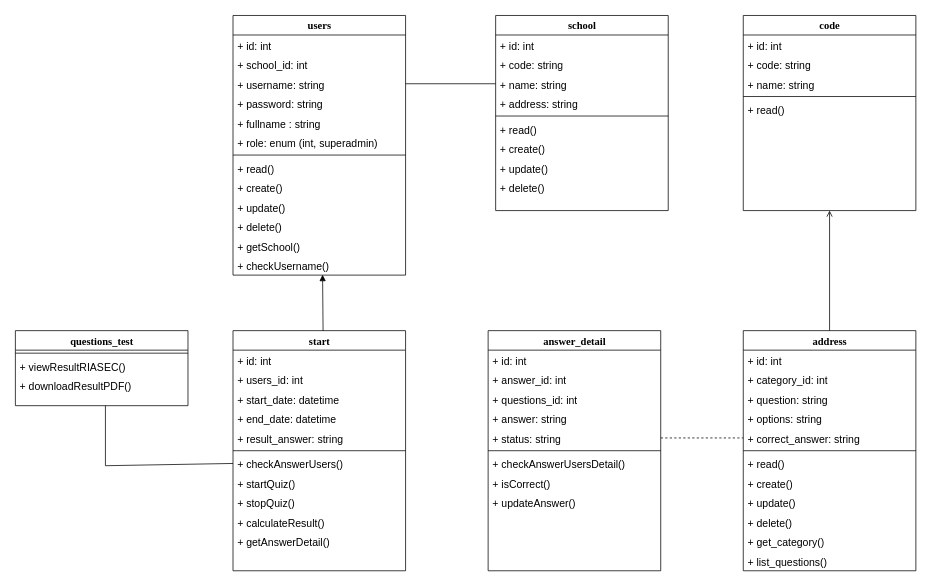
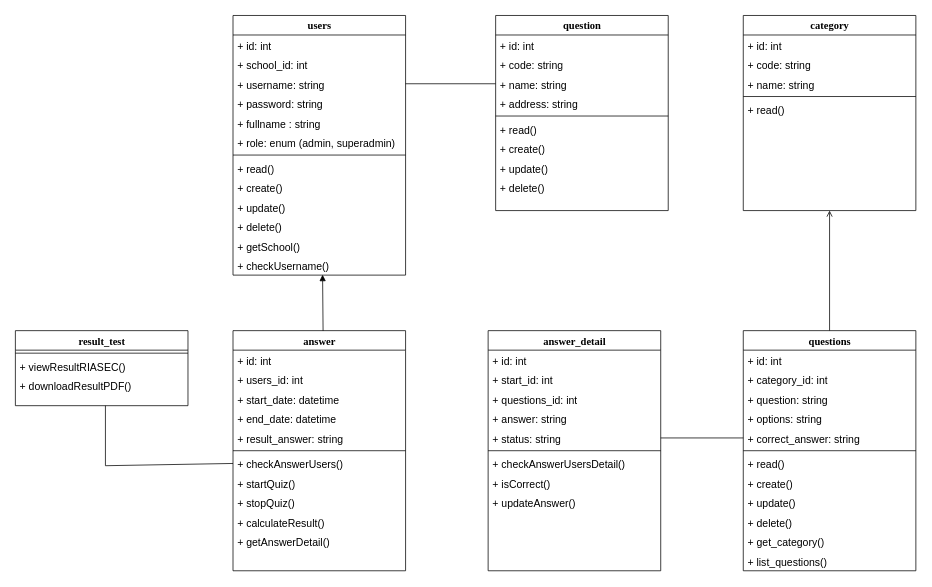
node "school": label "school" -> "question"
node "code": label "code" -> "category"
node "+ role: enum (int, superadmin)": label "+ role: enum (int, superadmin)" -> "+ role: enum (admin, superadmin)"
node "questions_test": label "questions_test" -> "result_test"
node "start": label "start" -> "answer"
node "address": label "address" -> "questions"
node "+ answer_id: int": label "+ answer_id: int" -> "+ start_id: int"
edge "+ status: string" -- "+ correct_answer: string": style dashed -> solid
